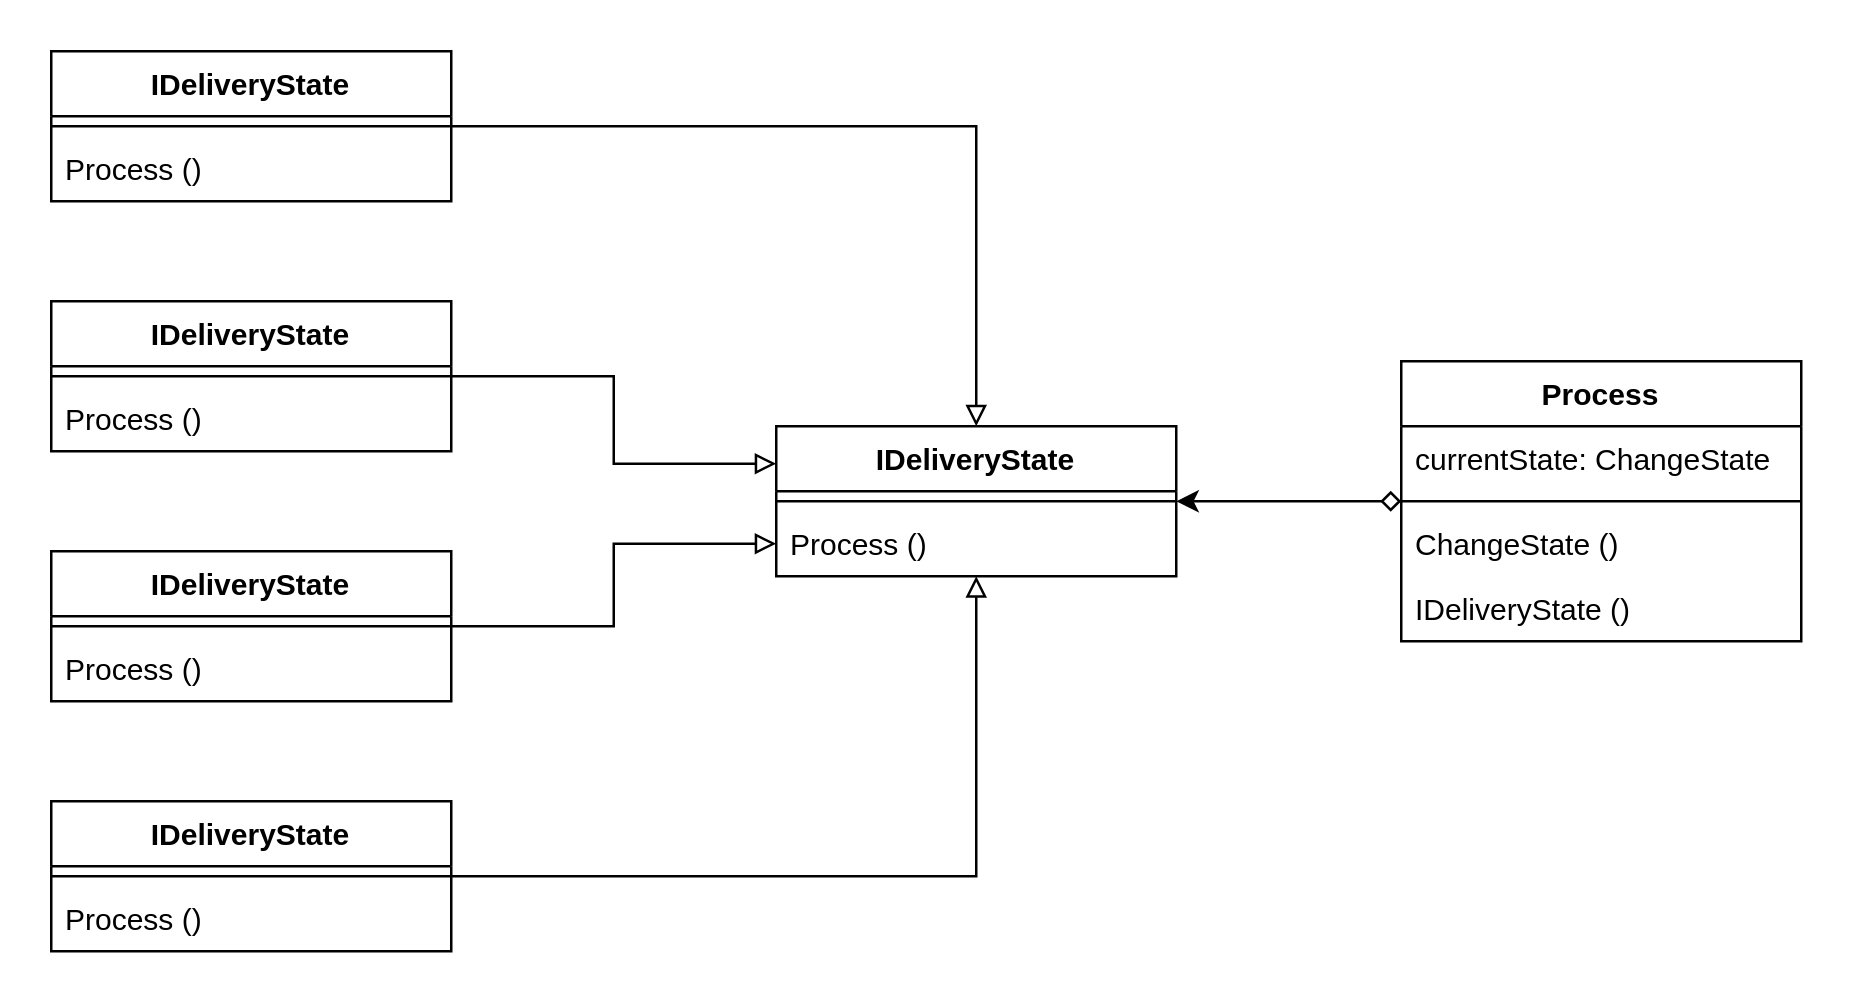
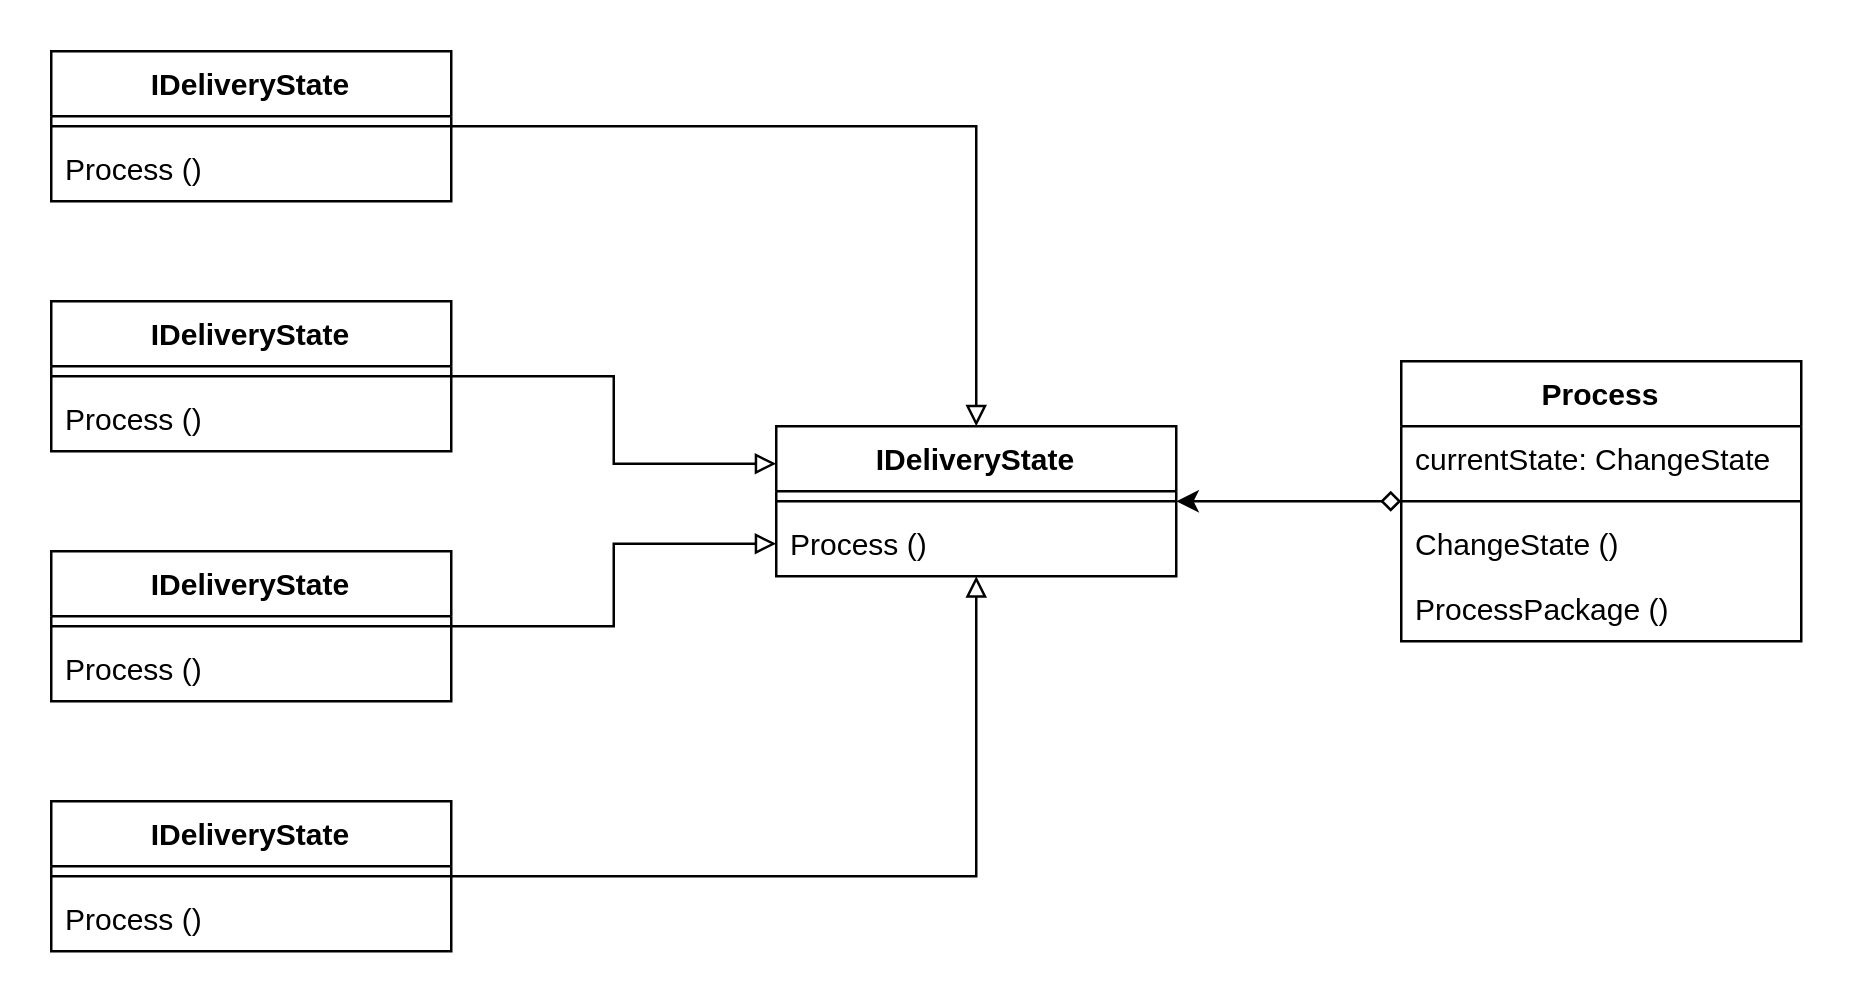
node "IDeliveryState ()": label "IDeliveryState ()" -> "ProcessPackage ()"
